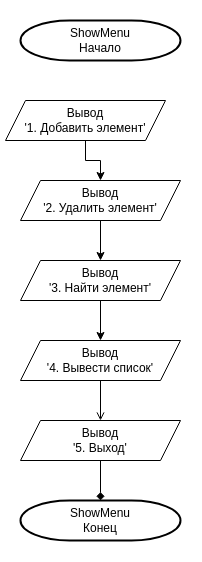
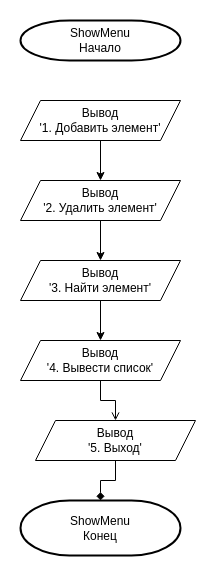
node "Вывод '1. Добавить элемент'": moved (86, 121) -> (101, 121)
node "Вывод '5. Выход'": moved (101, 441) -> (116, 441)
node "ShowMenu Конец": size 160x40 -> 160x55
